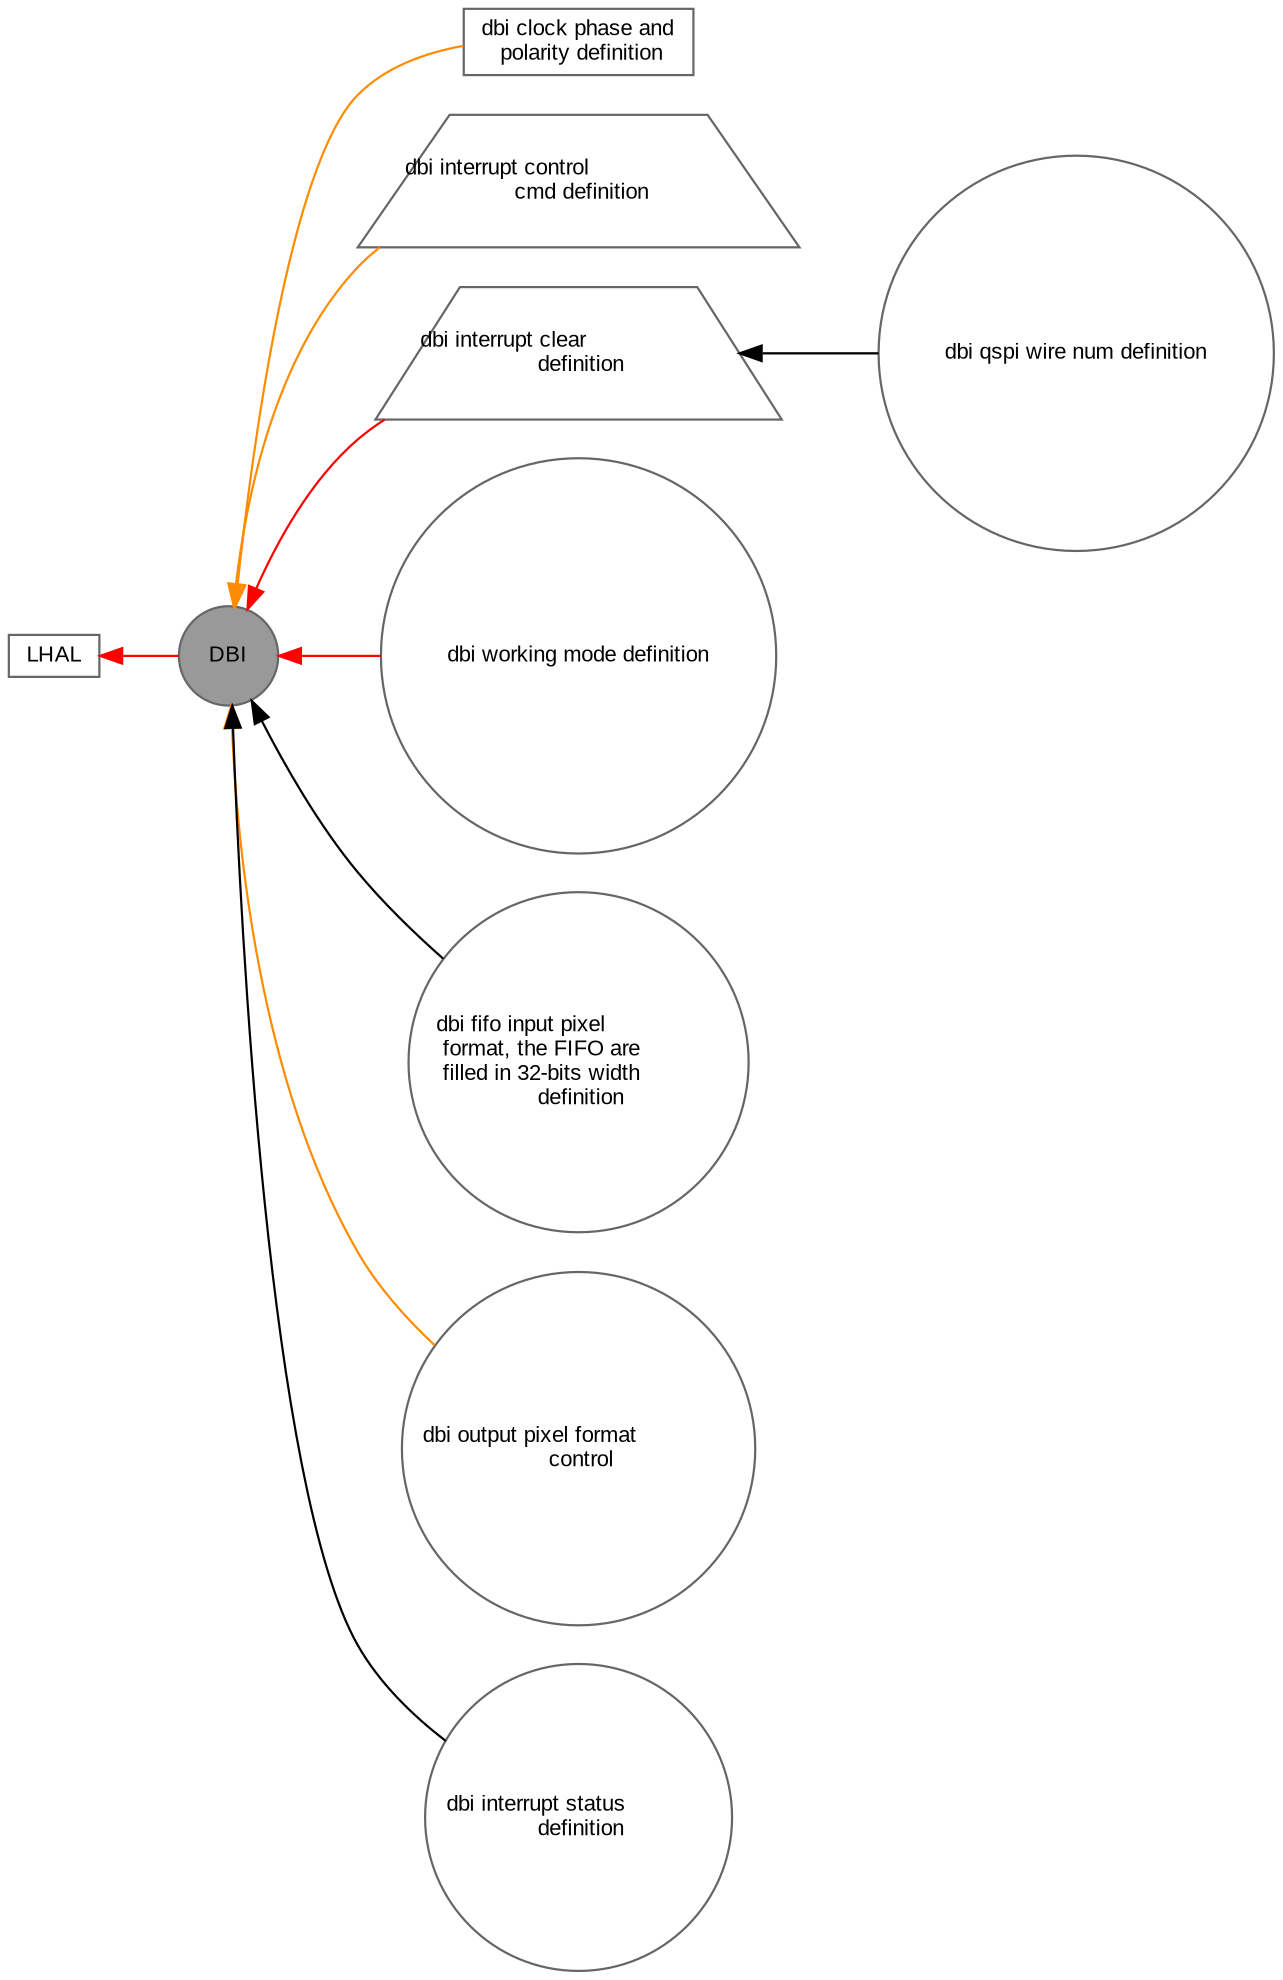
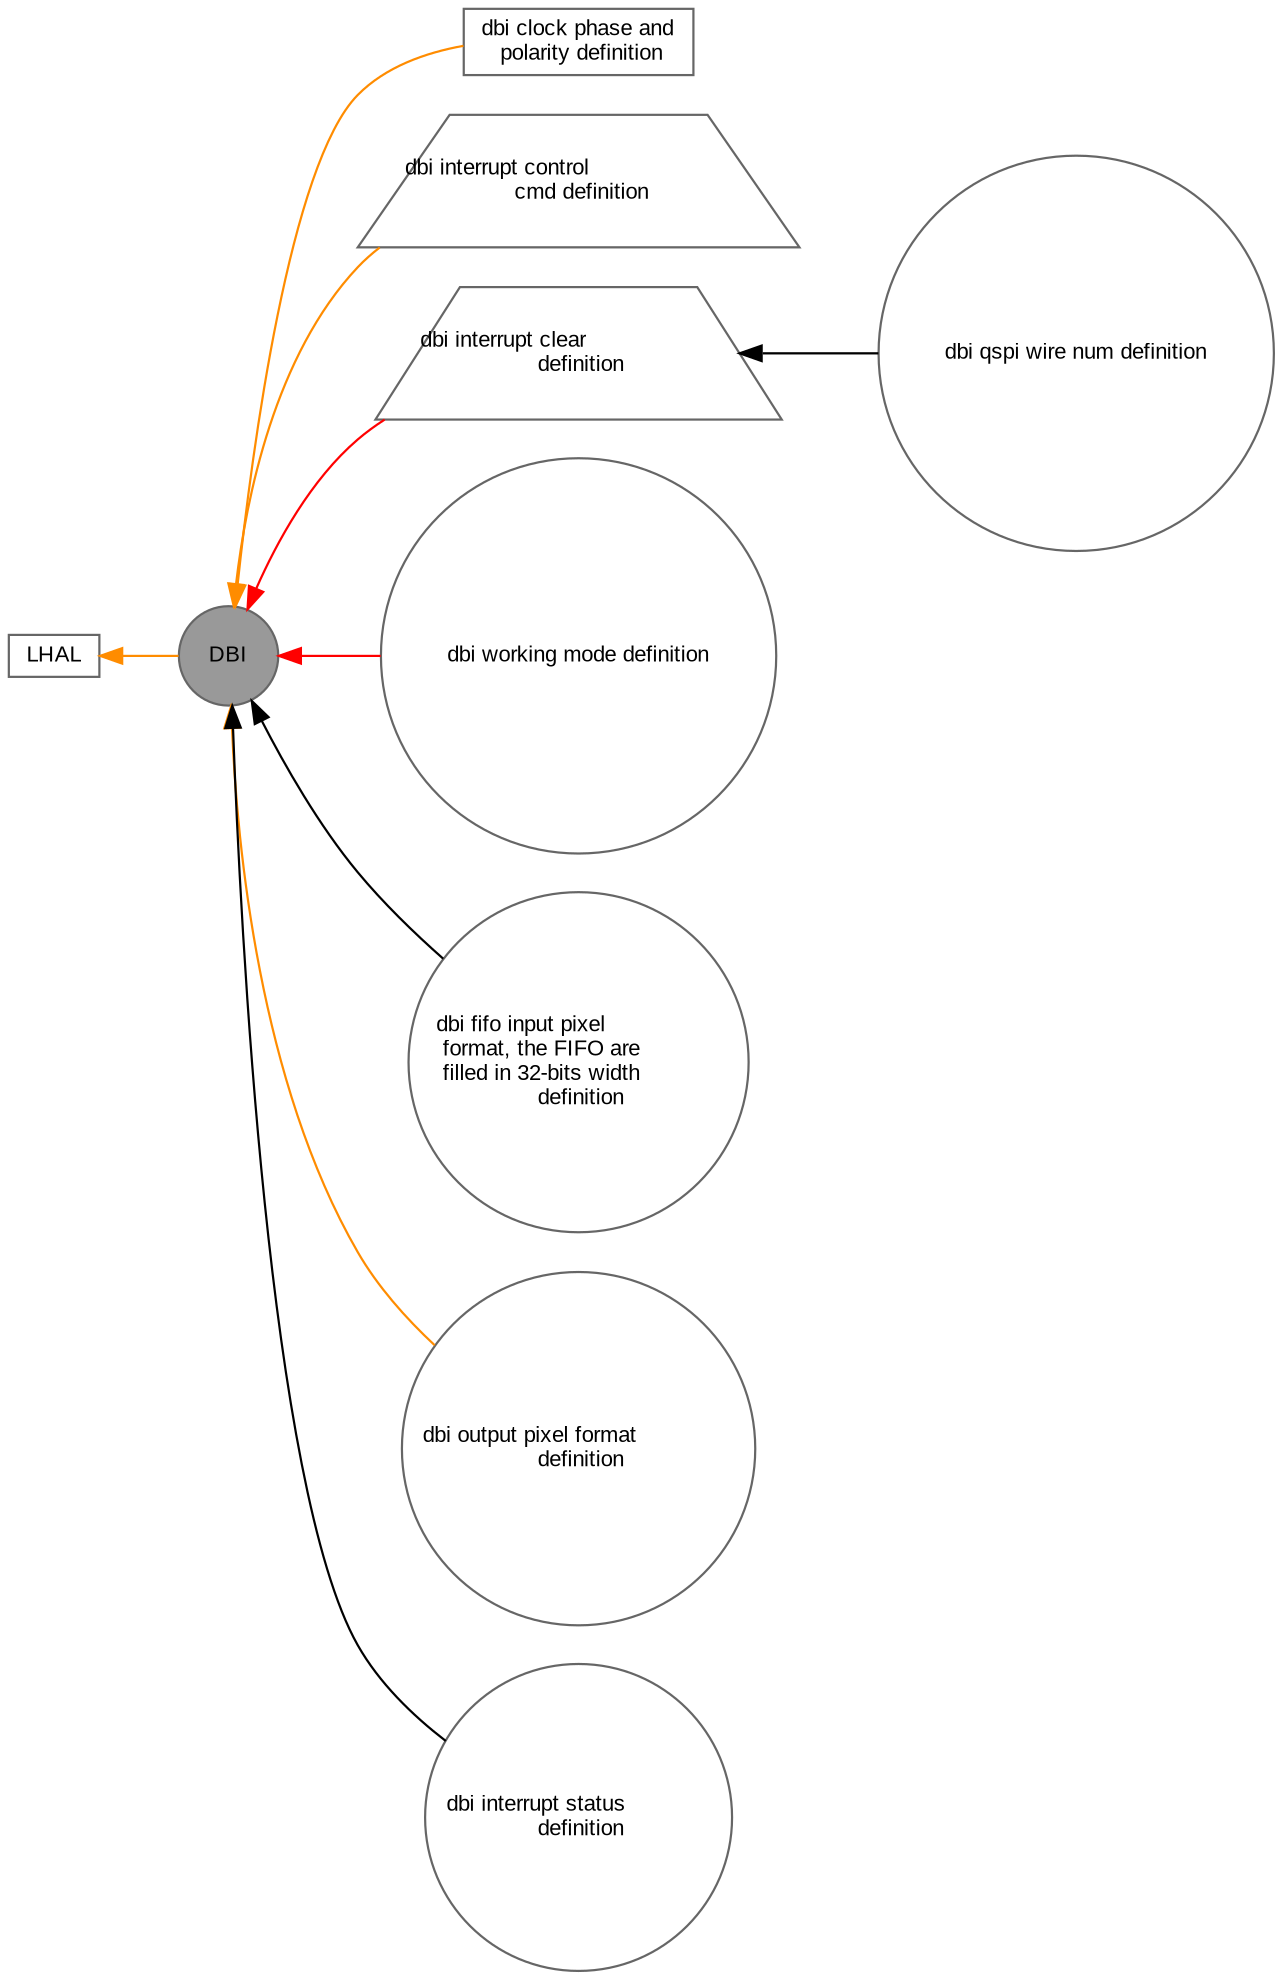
edge "DBI" -> "LHAL": color red -> darkorange
node "dbi output pixel format control": label "dbi output pixel format control" -> "dbi output pixel format definition"
